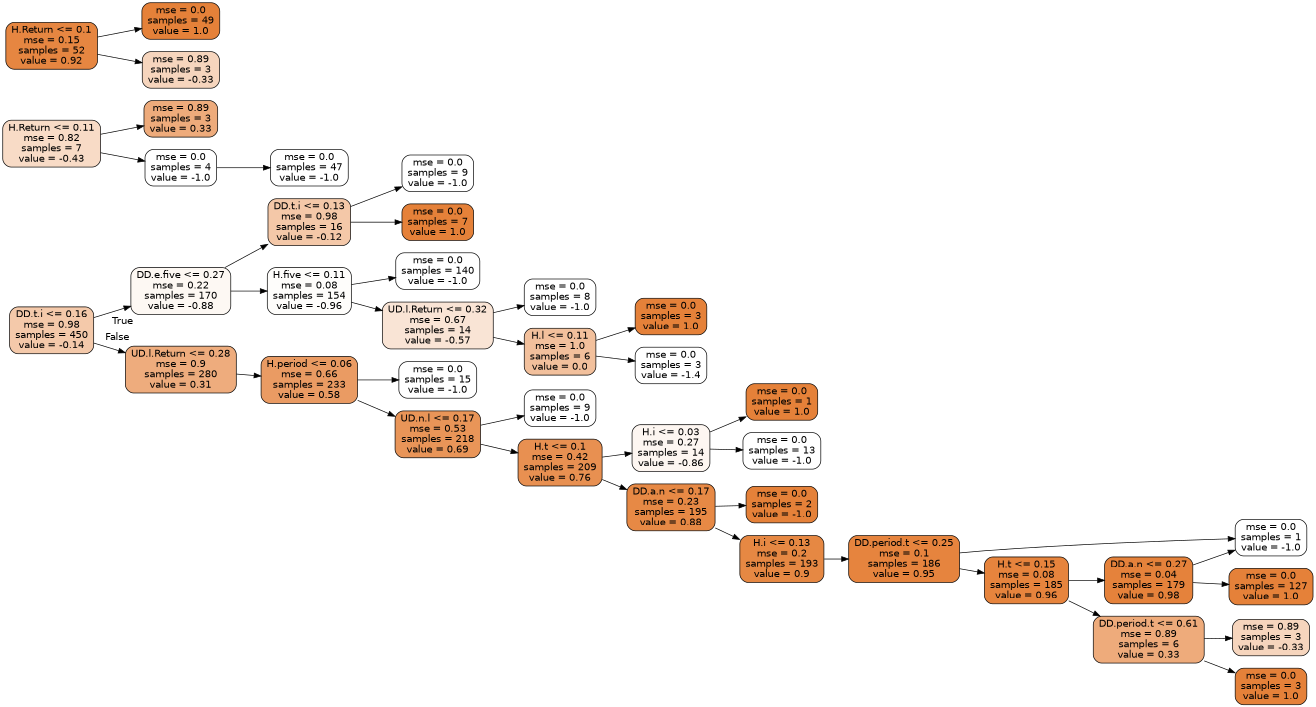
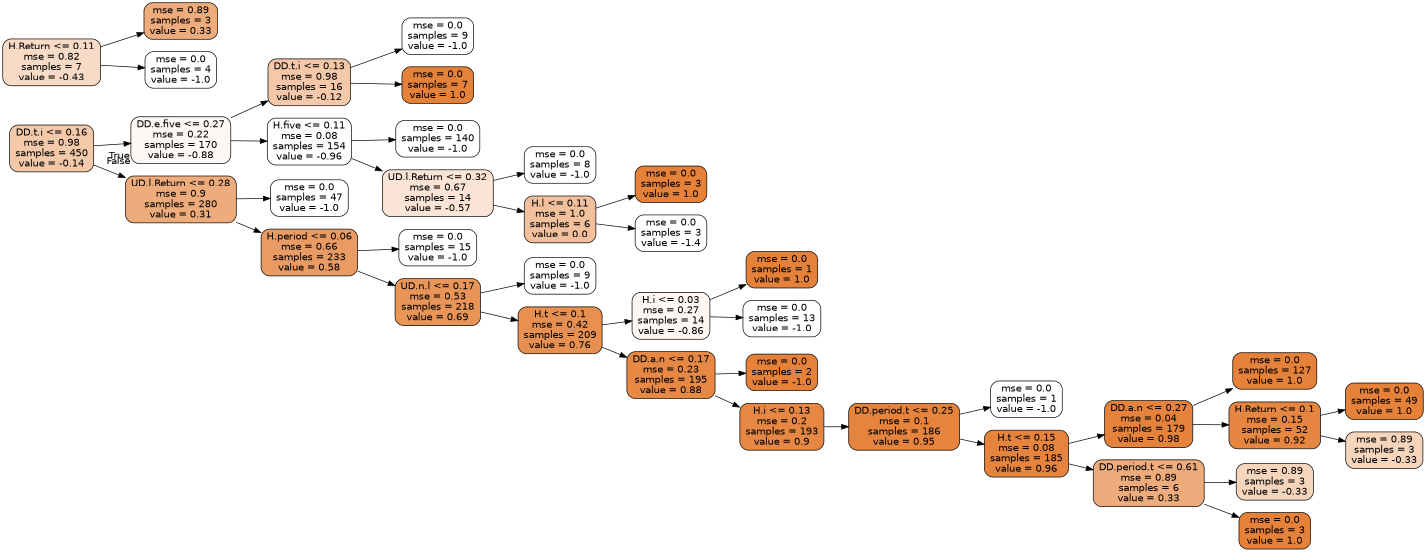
edge "mse = 0.0 samples = 4 value = -1.0" -> "mse = 0.0 samples = 47 value = -1.0": now "UD.l.Return <= 0.28 mse = 0.9 samples = 280 value = 0.31" -> "mse = 0.0 samples = 47 value = -1.0"
edge "DD.a.n <= 0.27 mse = 0.04 samples = 179 value = 0.98" -> "mse = 0.0 samples = 1 value = -1.0": now "DD.a.n <= 0.27 mse = 0.04 samples = 179 value = 0.98" -> "H.Return <= 0.1 mse = 0.15 samples = 52 value = 0.92"
